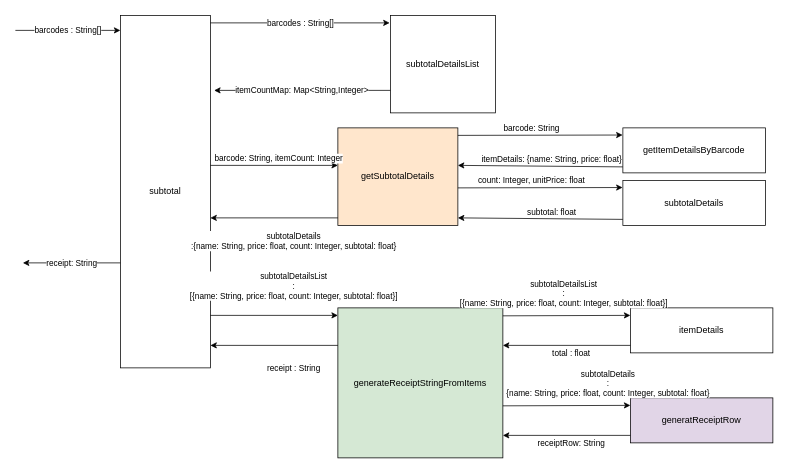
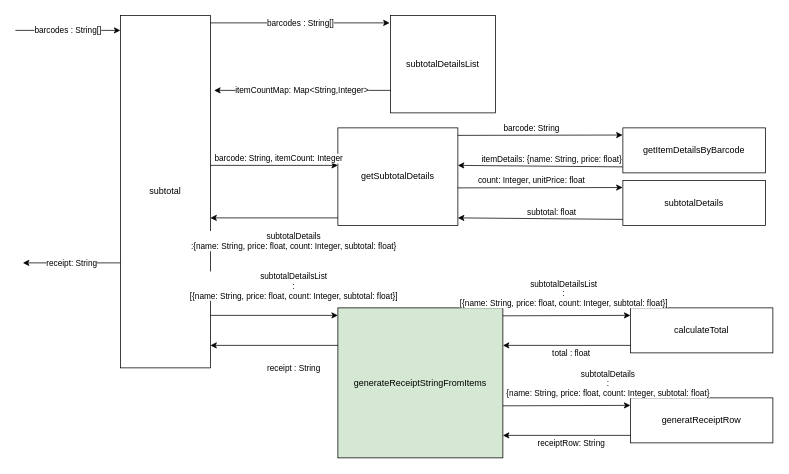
node "getSubtotalDetails": fillcolor #ffe6cc -> #ffffff
node "itemDetails": label "itemDetails" -> "calculateTotal"
node "generatReceiptRow": fillcolor #e1d5e7 -> #ffffff
